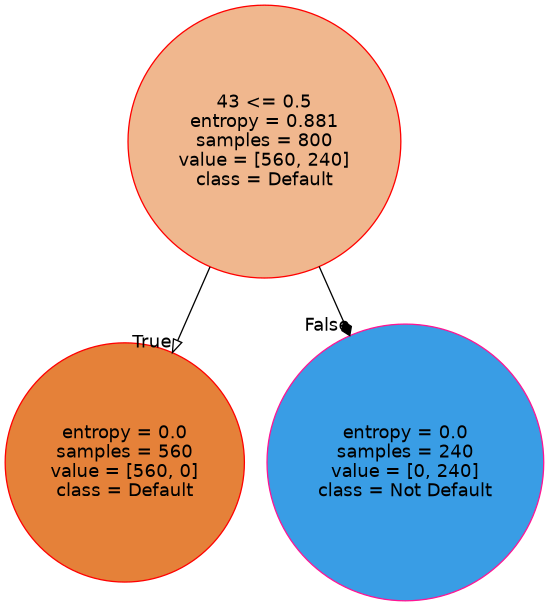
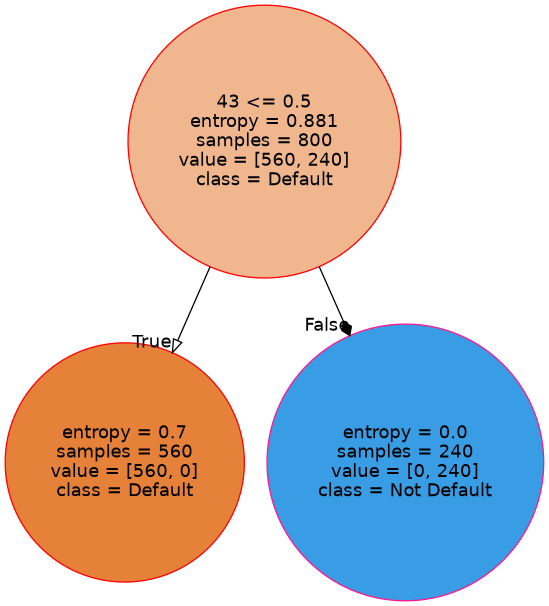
node "entropy = 0.0 samples = 560 value = [560, 0] class = Default": label "entropy = 0.0 samples = 560 value = [560, 0] class = Default" -> "entropy = 0.7 samples = 560 value = [560, 0] class = Default"
